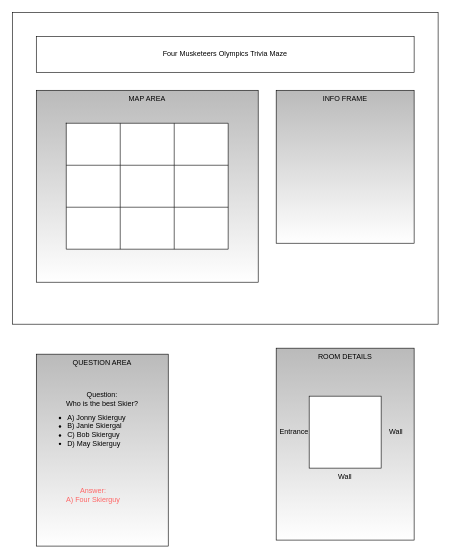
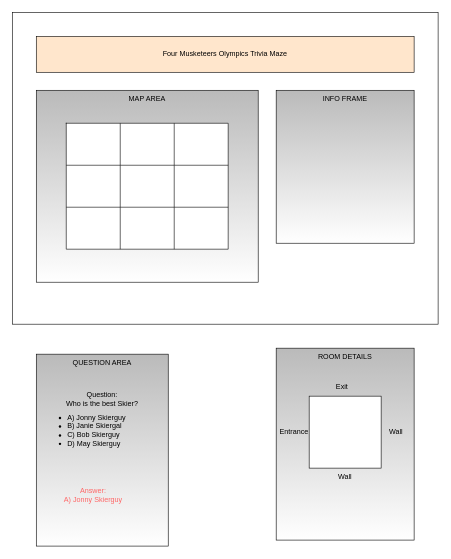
node "Four Musketeers Olympics Trivia Maze": fillcolor #ffffff -> #ffe6cc
node "Exit": added
node "Answer: A) Four Skierguy": label "Answer: A) Four Skierguy" -> "Answer: A) Jonny Skierguy"
